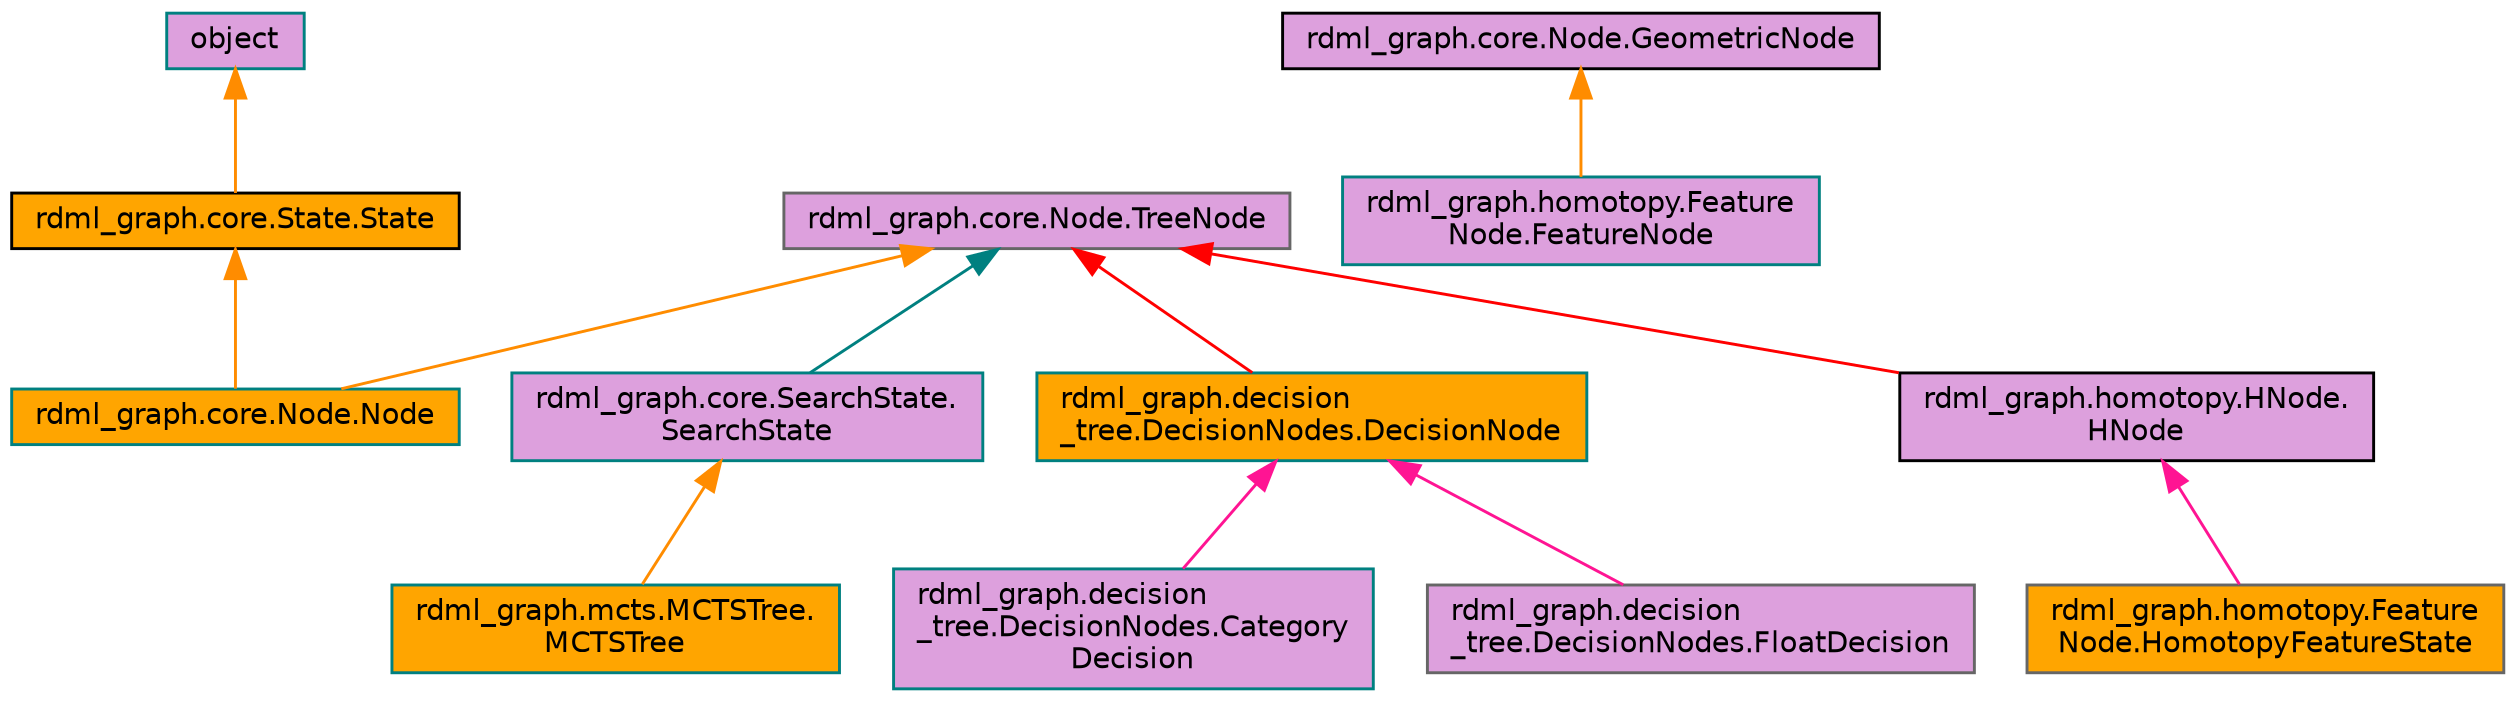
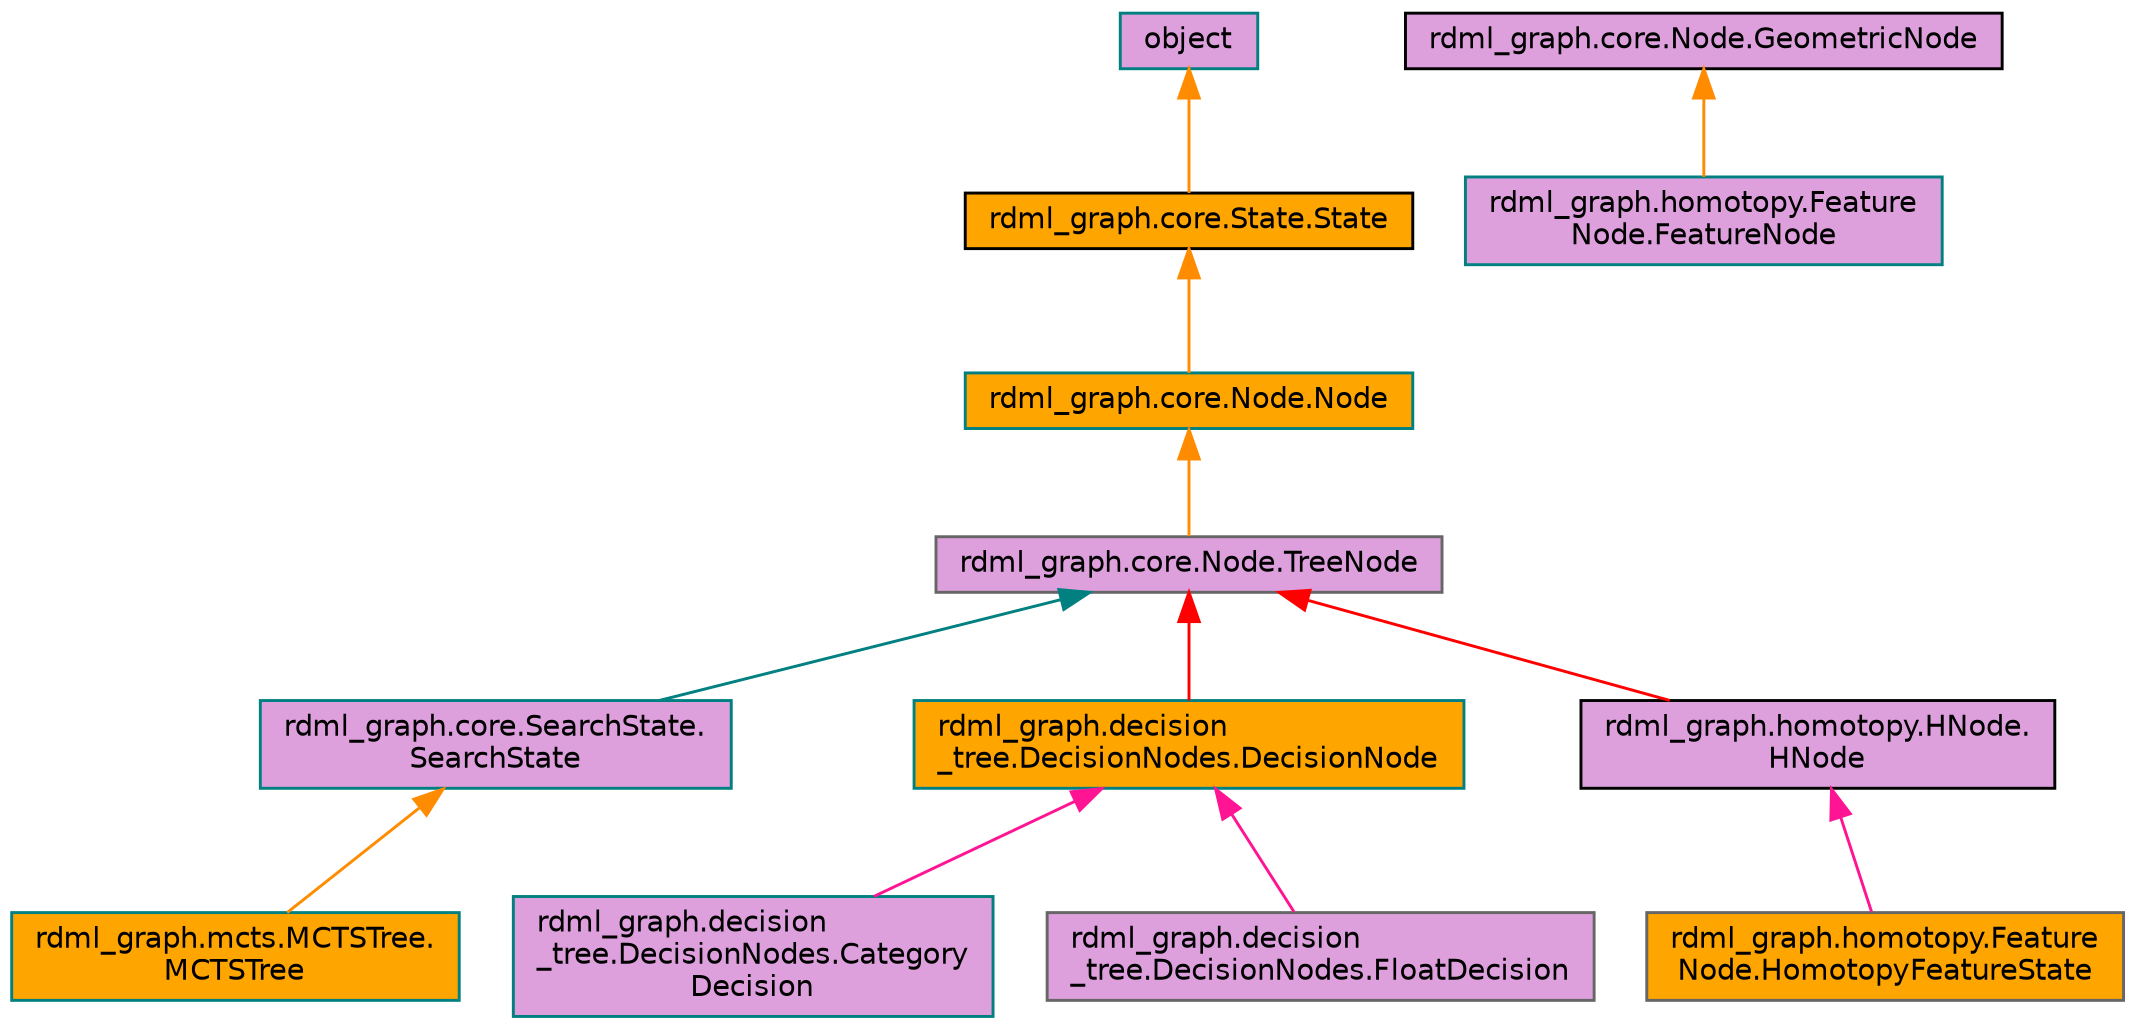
edge "rdml_graph.core.Node.Node" -> "rdml_graph.core.Node.TreeNode": reversed
